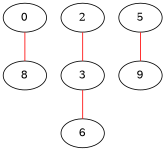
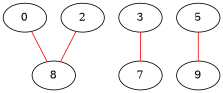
edge "2" -- "3": now "2" -- "8"
node "6": label "6" -> "7"
